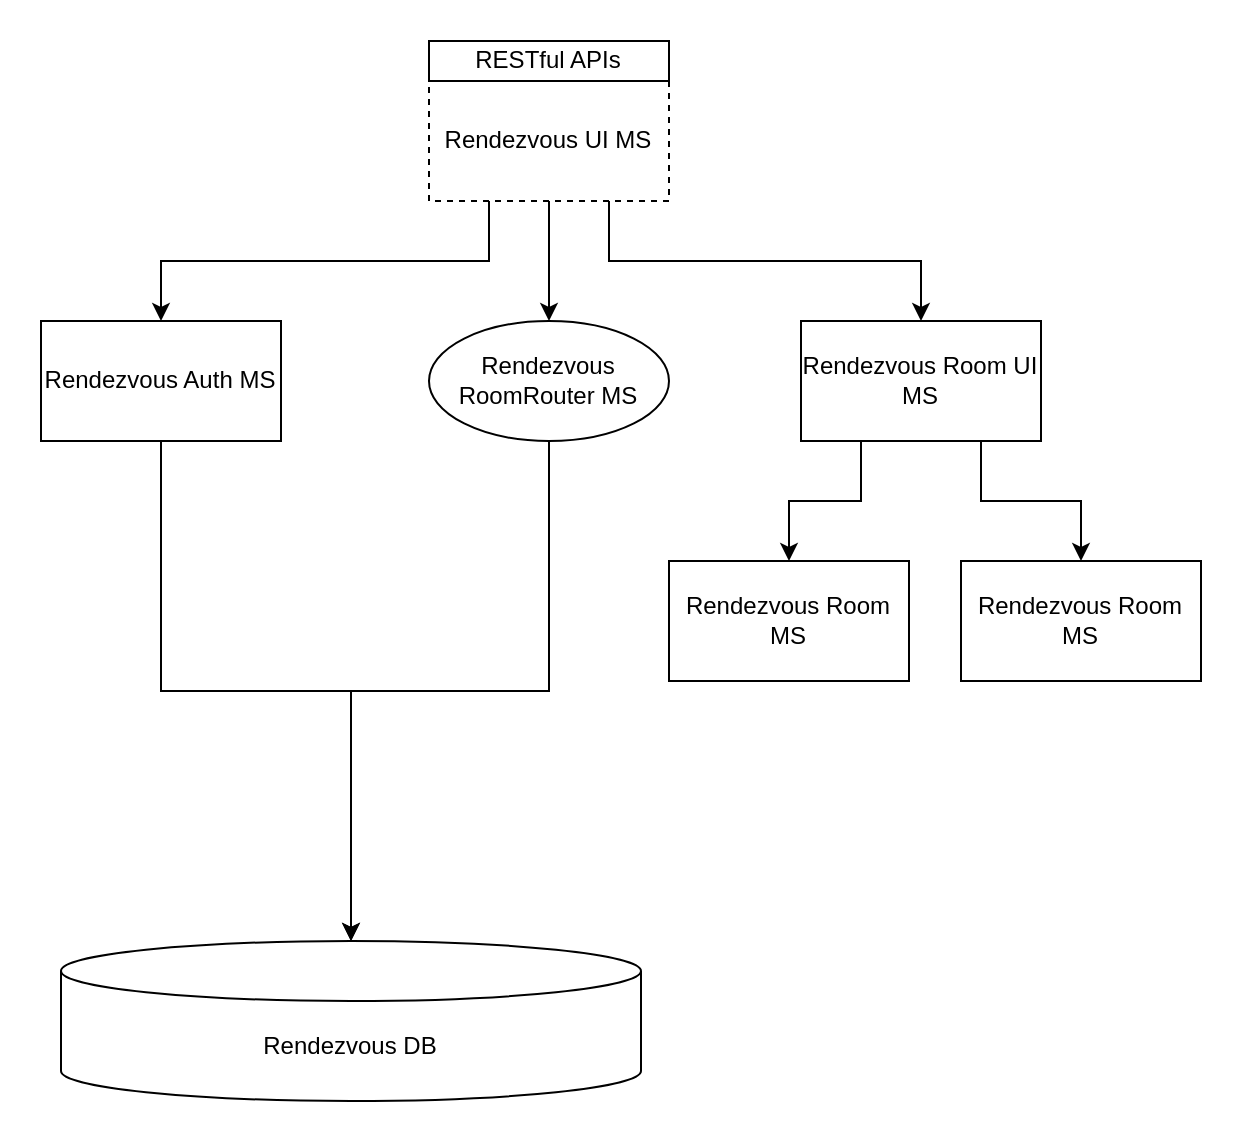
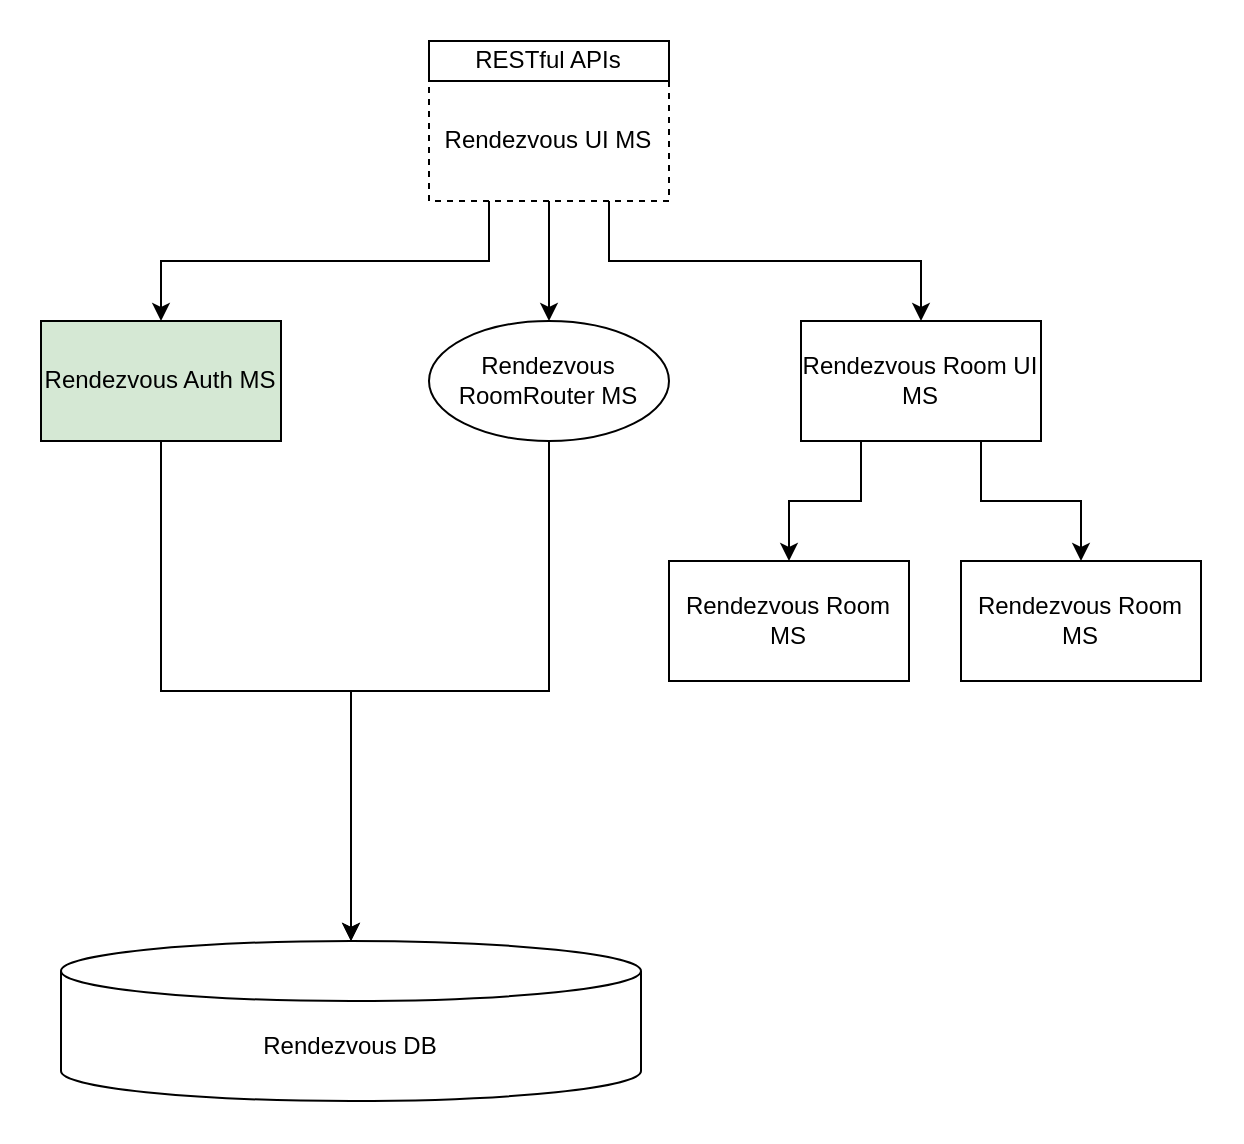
node "Rendezvous Auth MS": fillcolor #ffffff -> #d5e8d4
